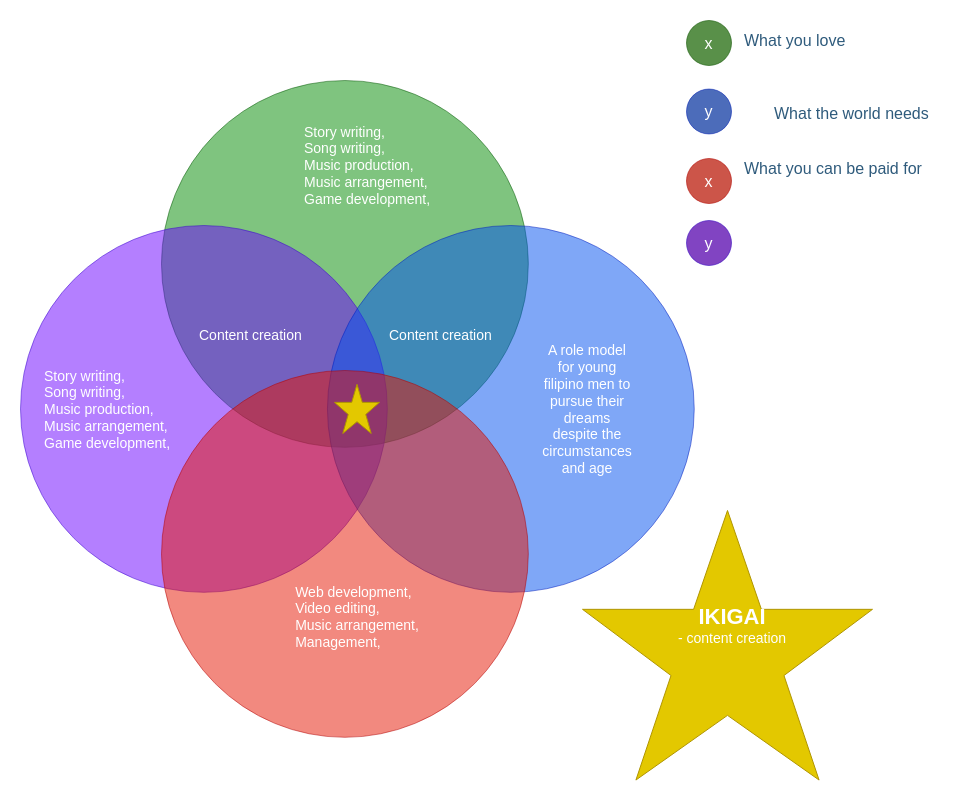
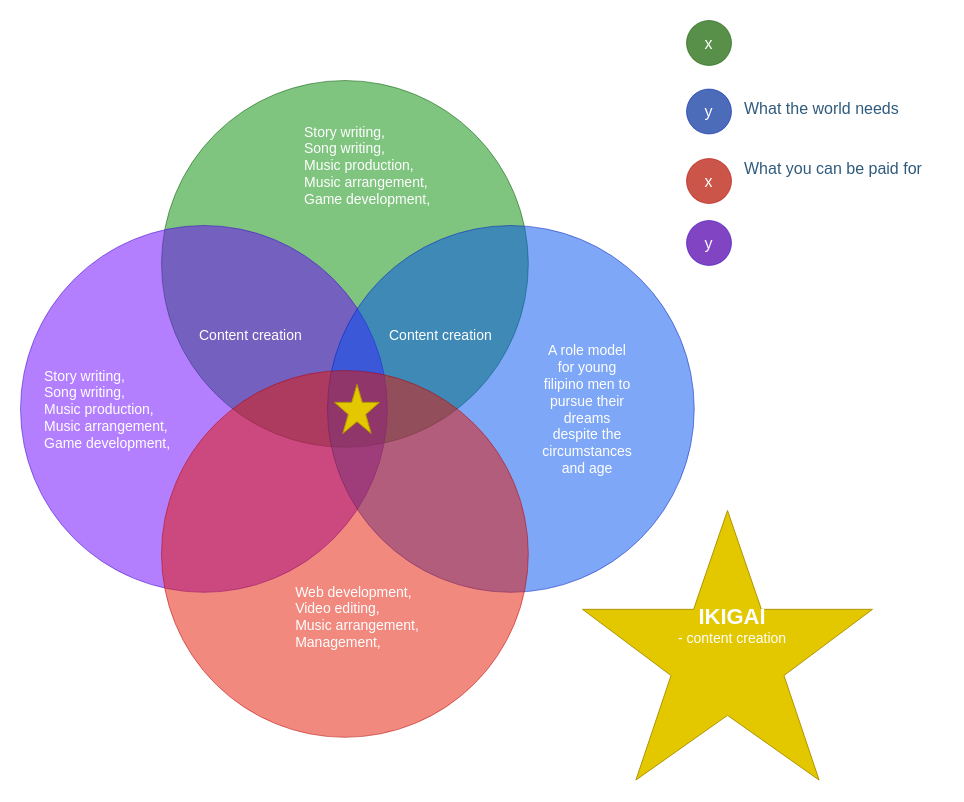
node "What you love": removed
node "What the world needs": moved (862, 117) -> (832, 112)
